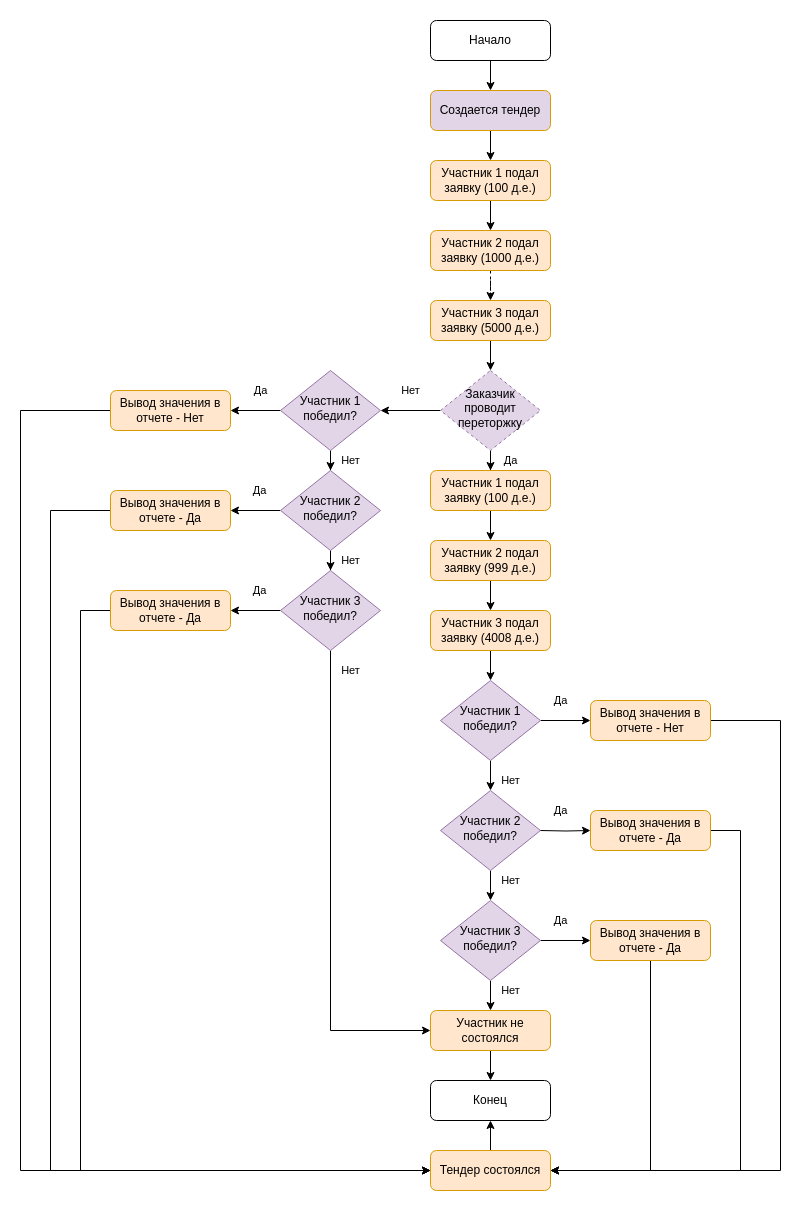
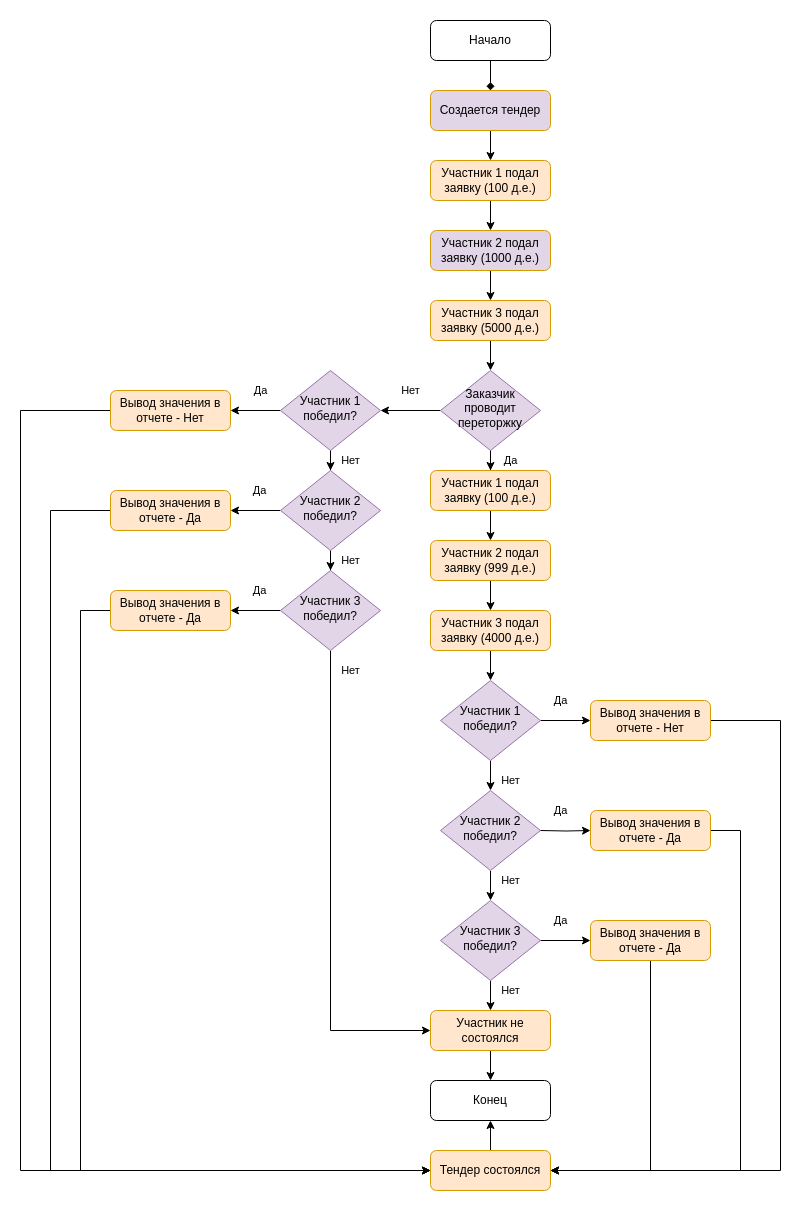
edge "Начало" -> "Создается тендер": arrowhead classic -> diamond
node "Участник 2 подал заявку (1000 д.е.)": fillcolor #ffe6cc -> #e1d5e7
edge "Участник 2 подал заявку (1000 д.е.)" -> "Участник 3 подал заявку (5000 д.е.)": style dashed -> solid
node "Заказчик проводит переторжку": style dashed -> solid
node "Участник 3 подал заявку (4008 д.е.)": label "Участник 3 подал заявку (4008 д.е.)" -> "Участник 3 подал заявку (4000 д.е.)"
